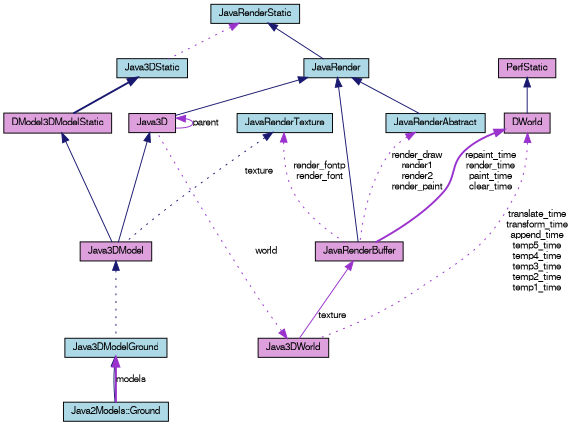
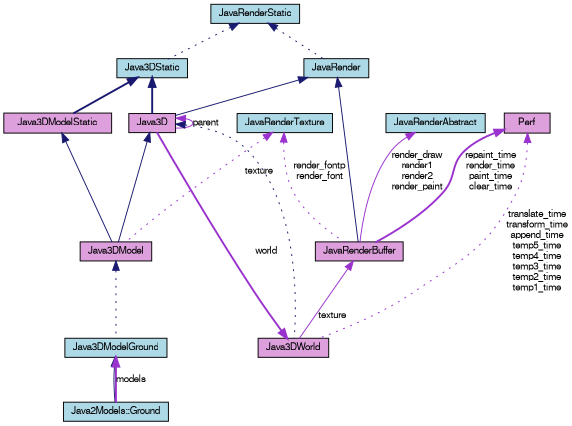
edge "Java3DStatic" -> "JavaRenderStatic": color darkorchid3 -> midnightblue
edge "JavaRender" -> "JavaRenderStatic": style solid -> dotted
node "PerfStatic": removed
edge "JavaRenderAbstract" -> "JavaRender": removed
edge "Java3D" -> "Java3DStatic": added
node "DModel3DModelStatic": label "DModel3DModelStatic" -> "Java3DModelStatic"
node "DWorld": label "DWorld" -> "Perf"
edge "JavaRenderBuffer" -> "JavaRenderAbstract": style dotted -> solid
edge "Java3DModel" -> "JavaRenderTexture": color midnightblue -> darkorchid3
edge "Java3DWorld" -> "Java3D": added
edge "Java3D" -> "Java3DWorld": style dotted -> bold
